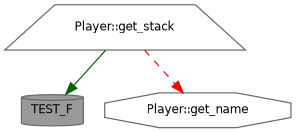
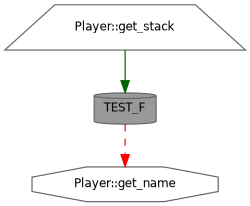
edge "Player::get_stack" -> "Player::get_name": now "TEST_F" -> "Player::get_name"
